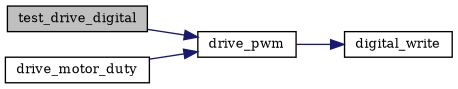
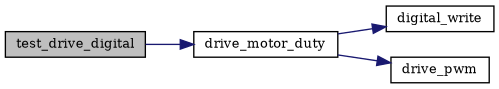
edge "test_drive_digital" -> "drive_pwm": now "test_drive_digital" -> "drive_motor_duty"
edge "drive_pwm" -> "digital_write": now "drive_motor_duty" -> "digital_write"
